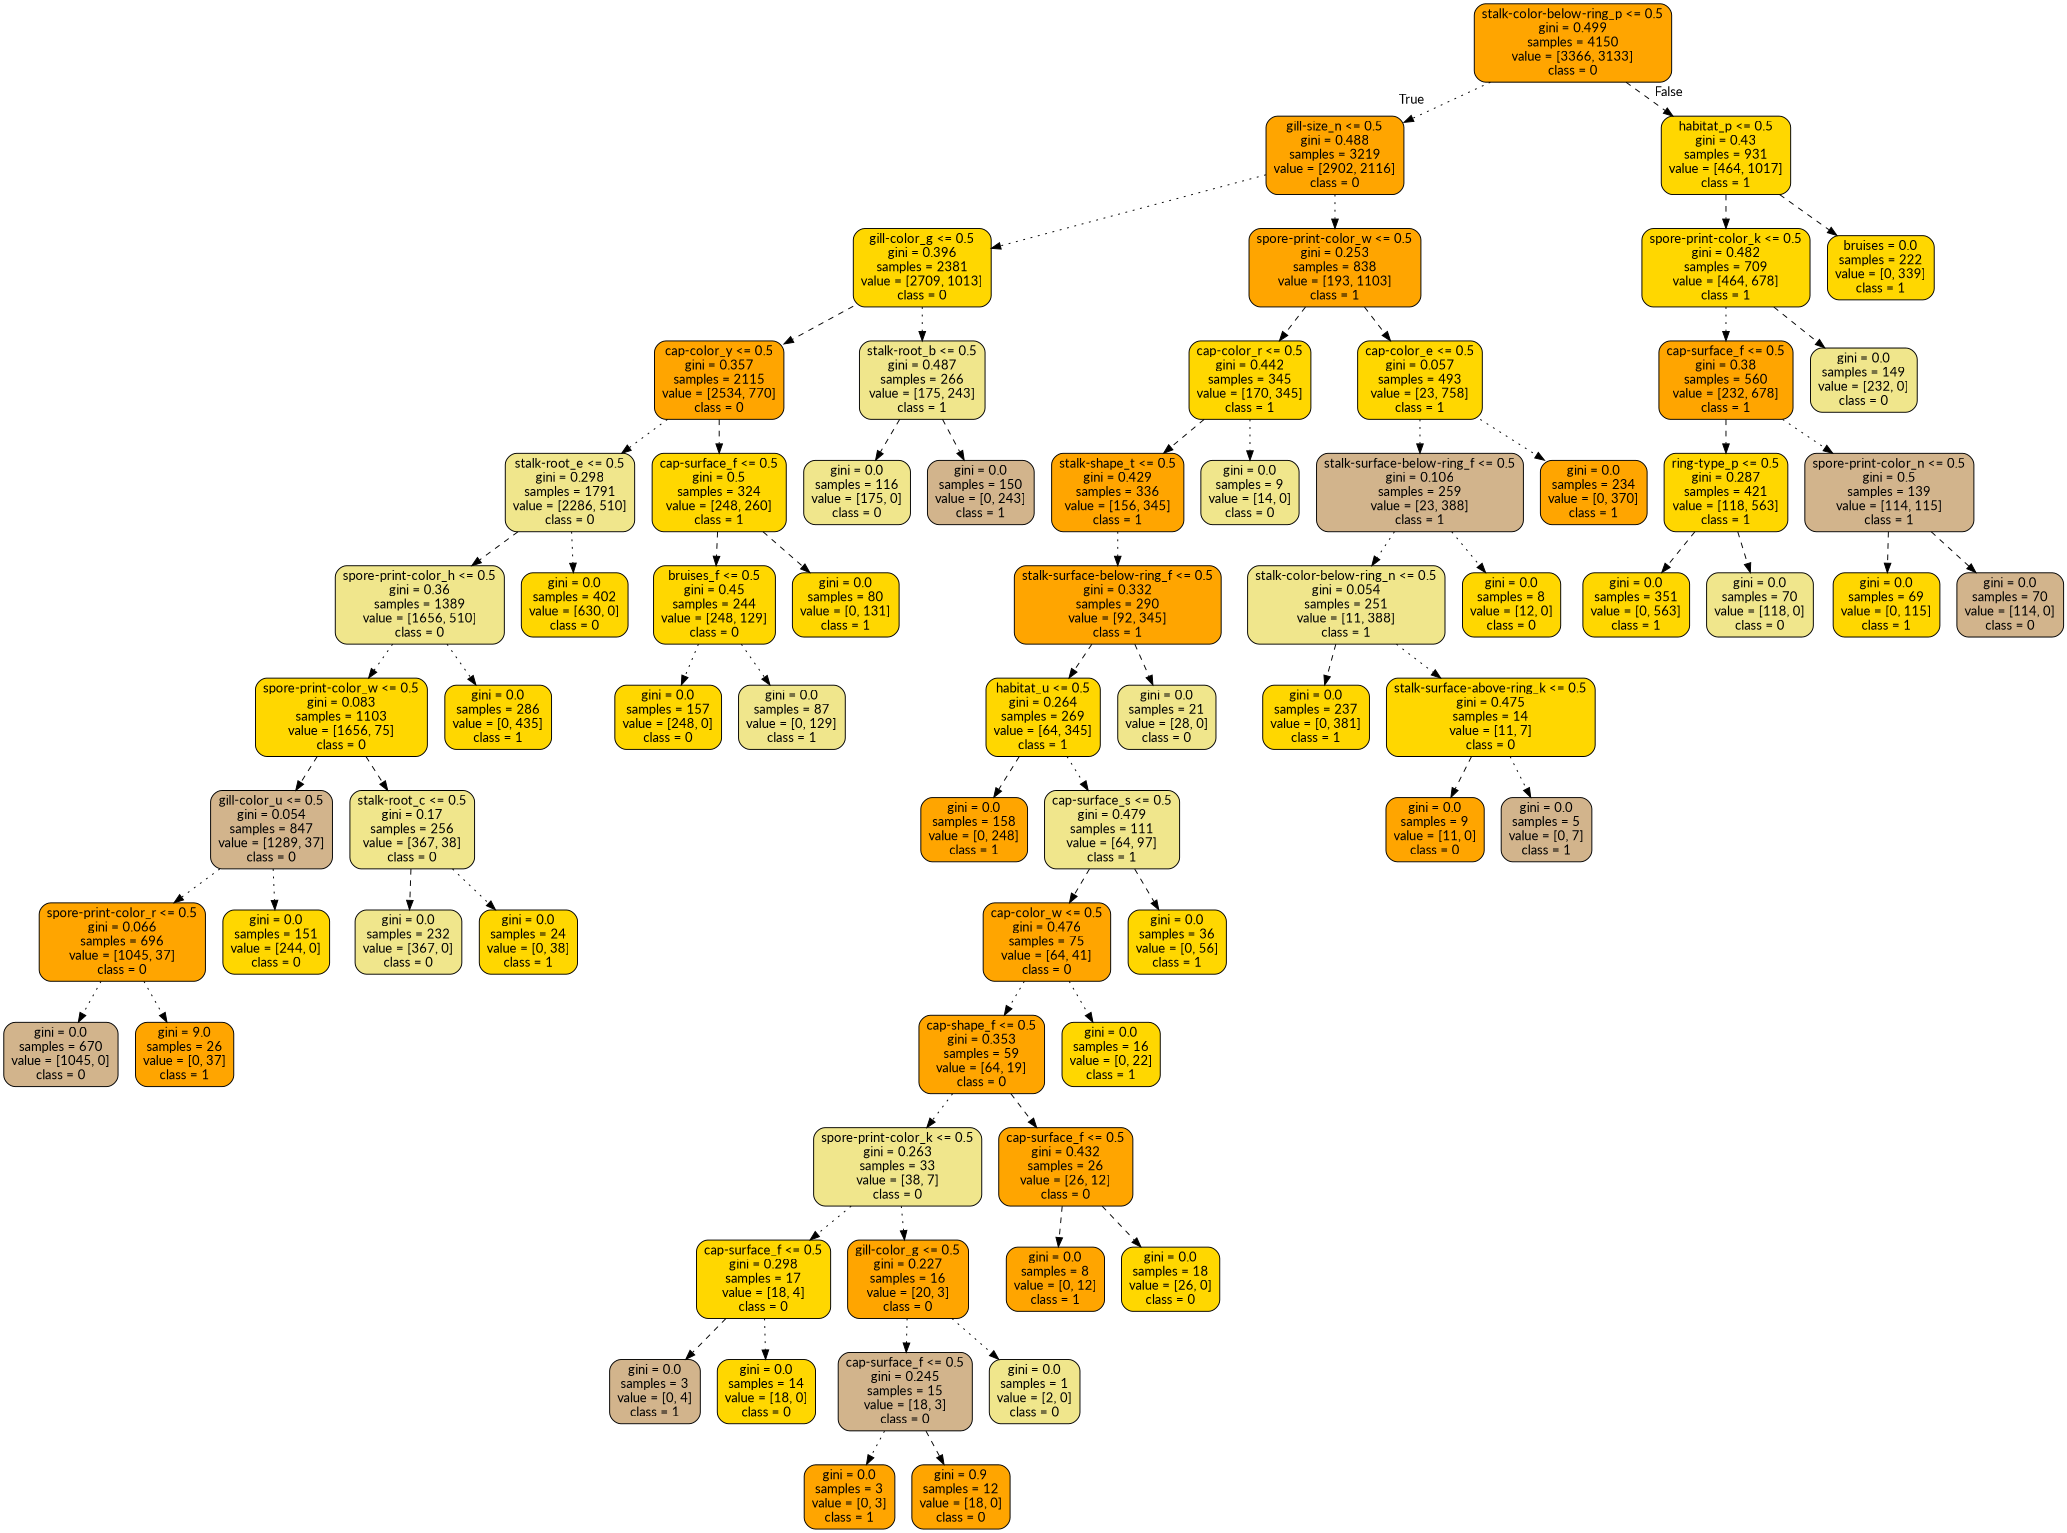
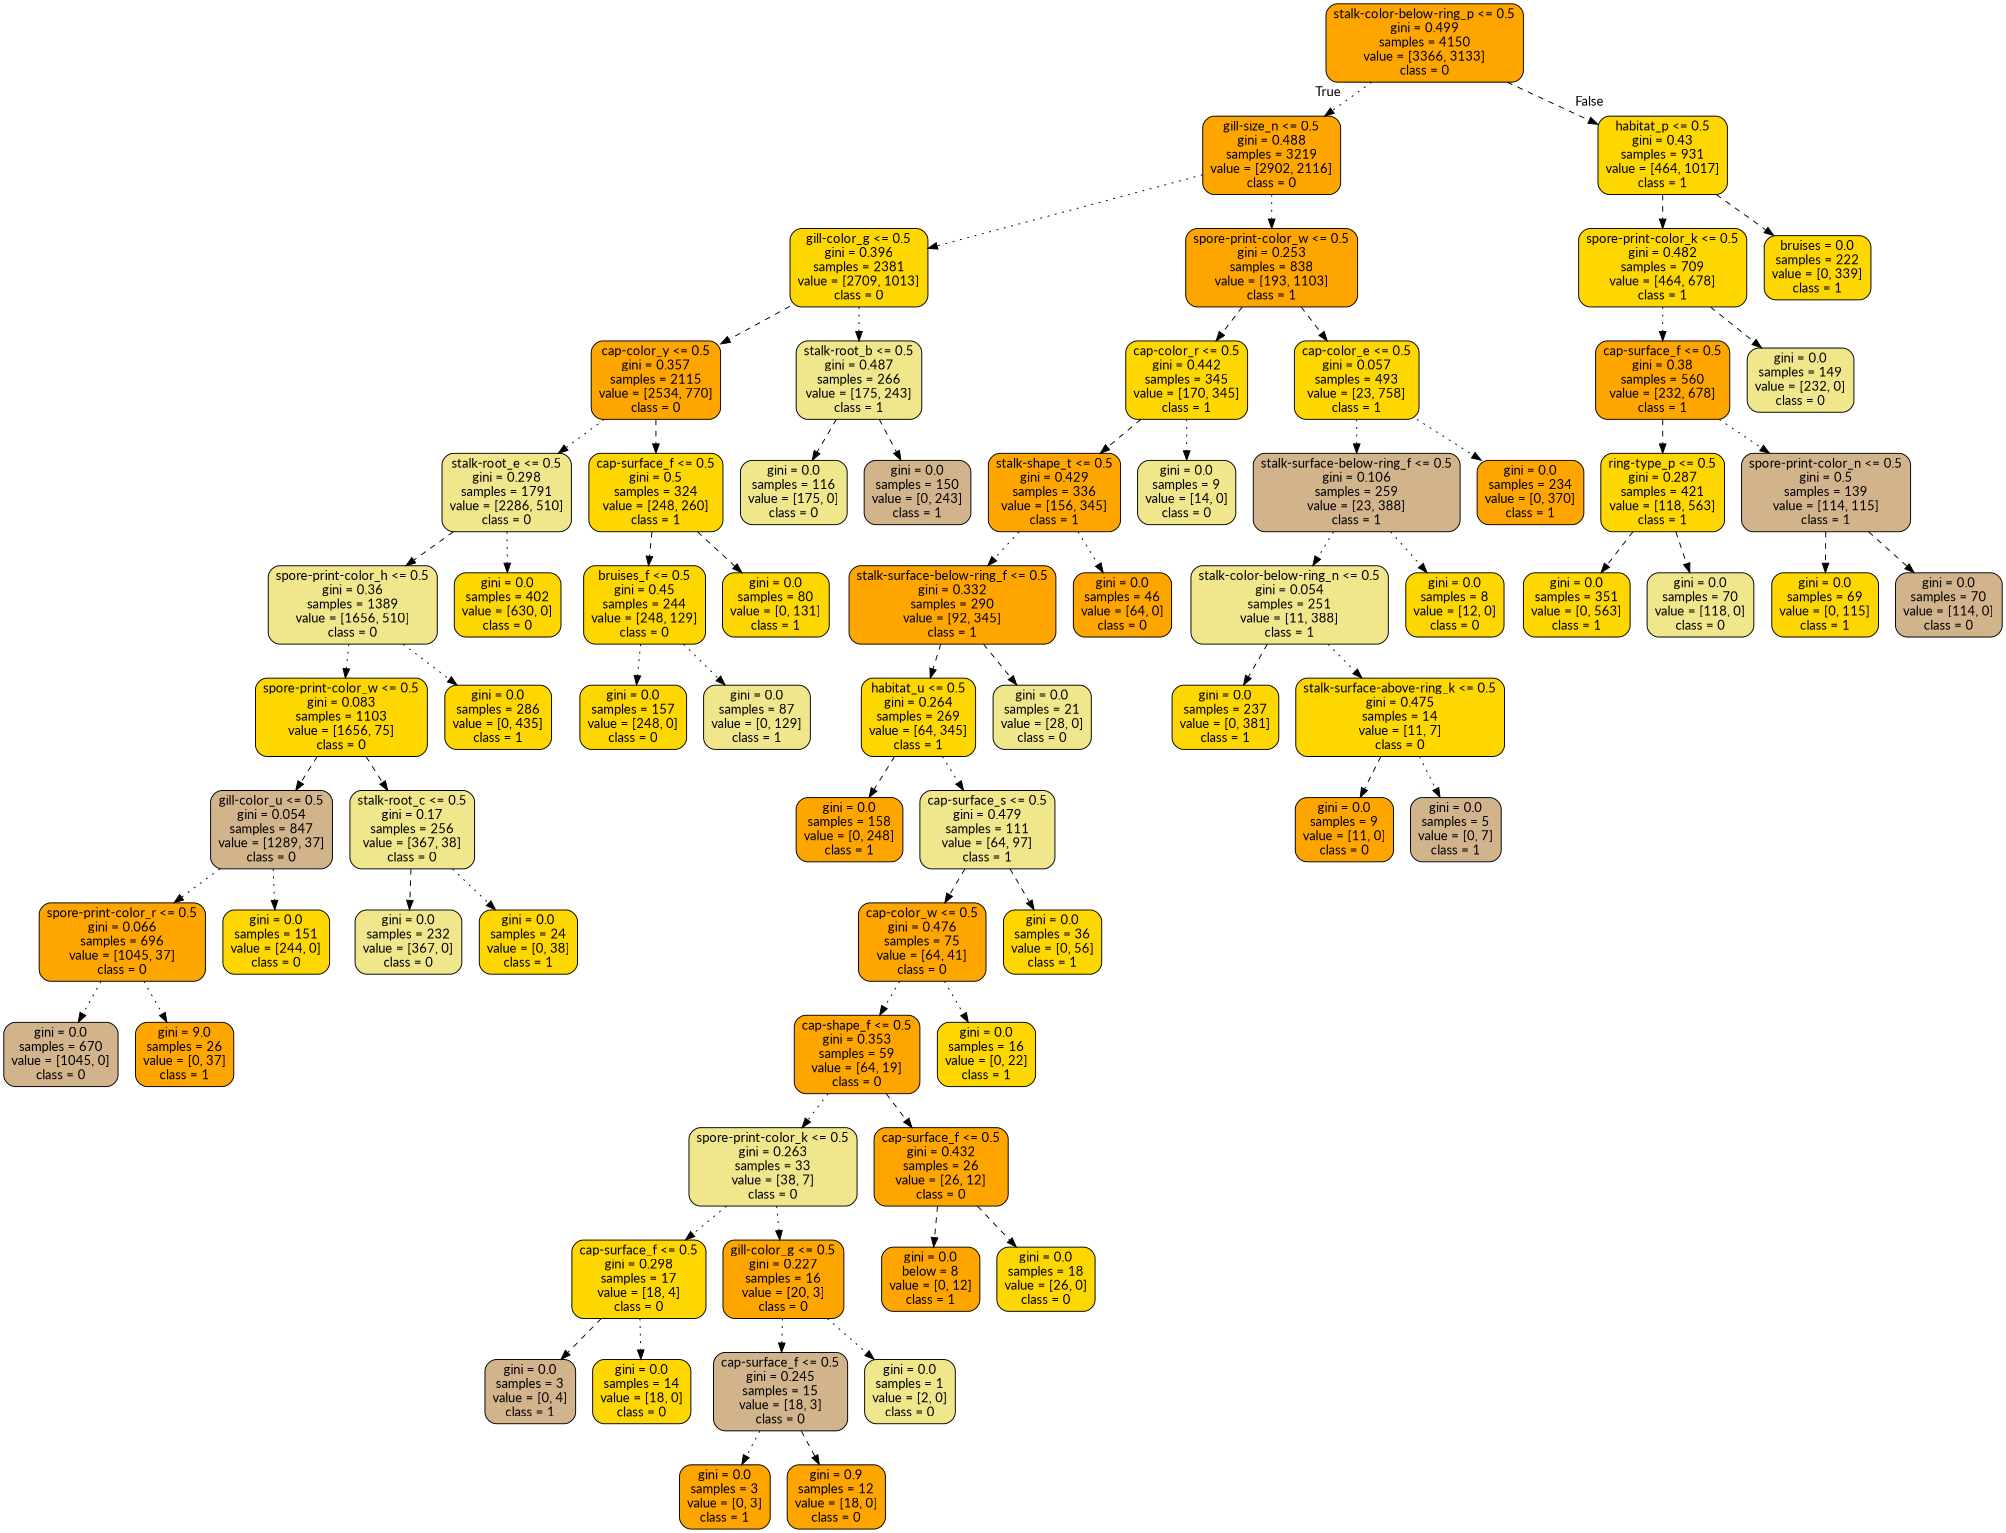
node "gini = 0.0 samples = 46 value = [64, 0] class = 0": added
node "gini = 0.0 samples = 8 value = [0, 12] class = 1": label "gini = 0.0 samples = 8 value = [0, 12] class = 1" -> "gini = 0.0 below = 8 value = [0, 12] class = 1"
